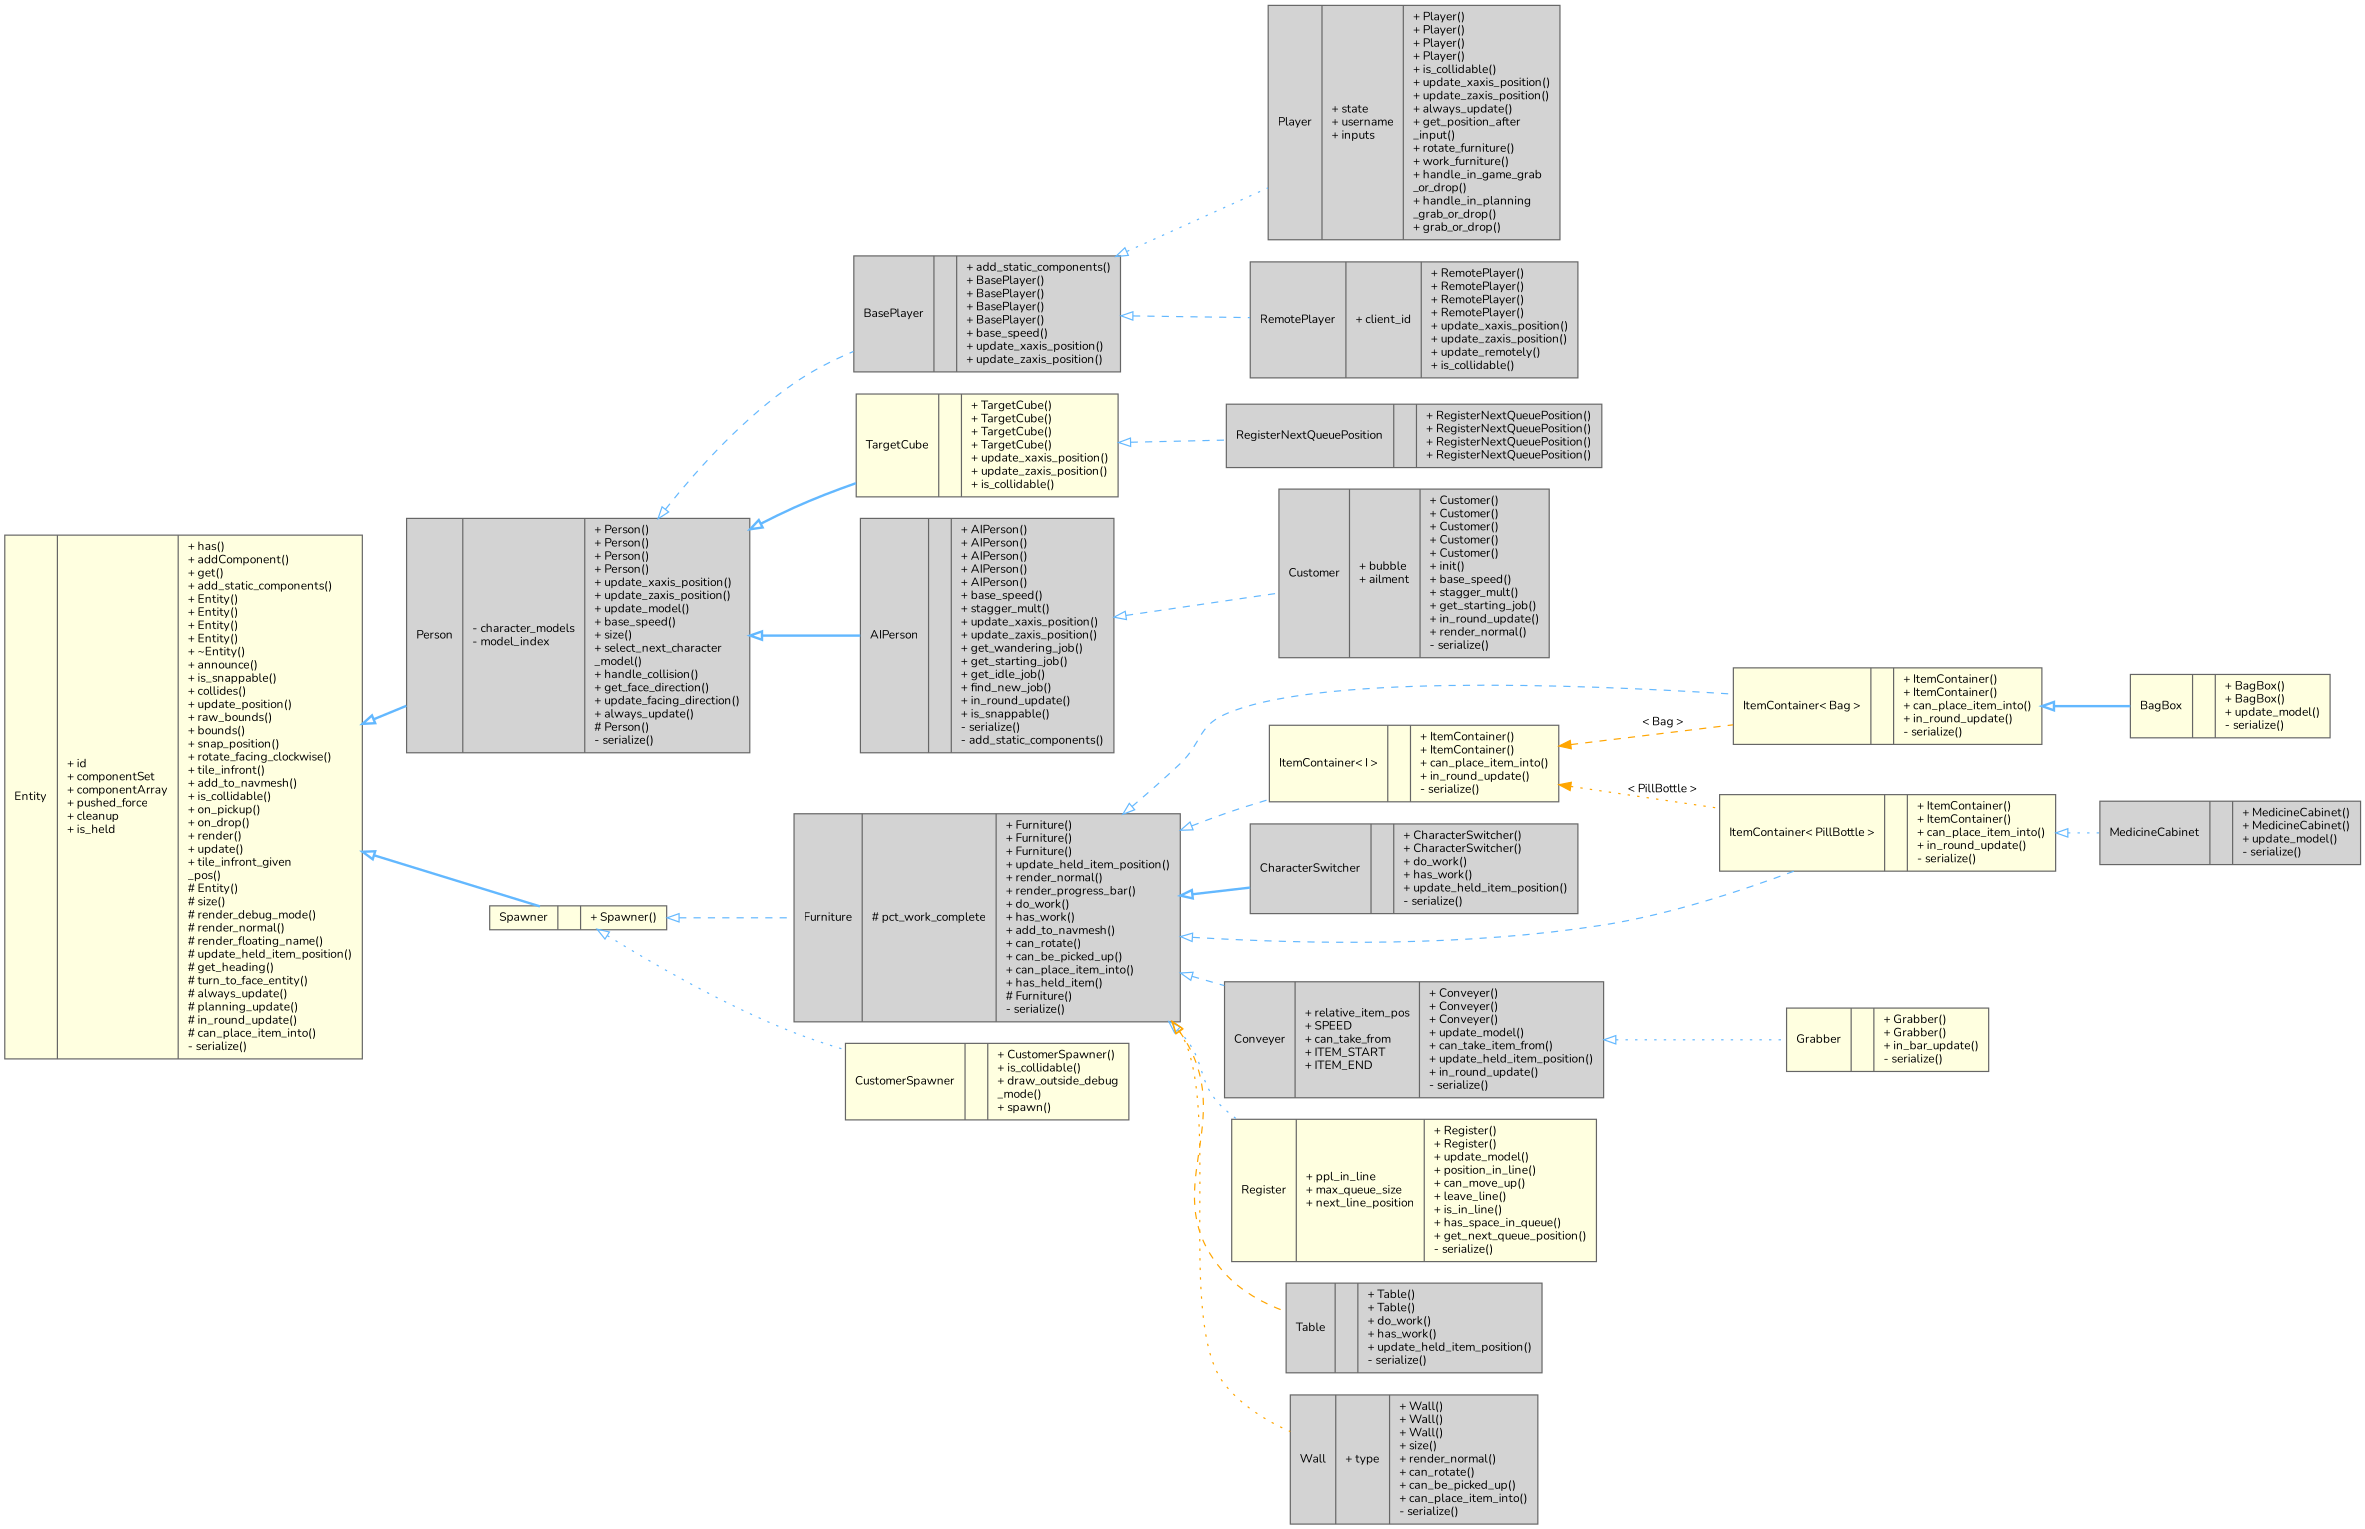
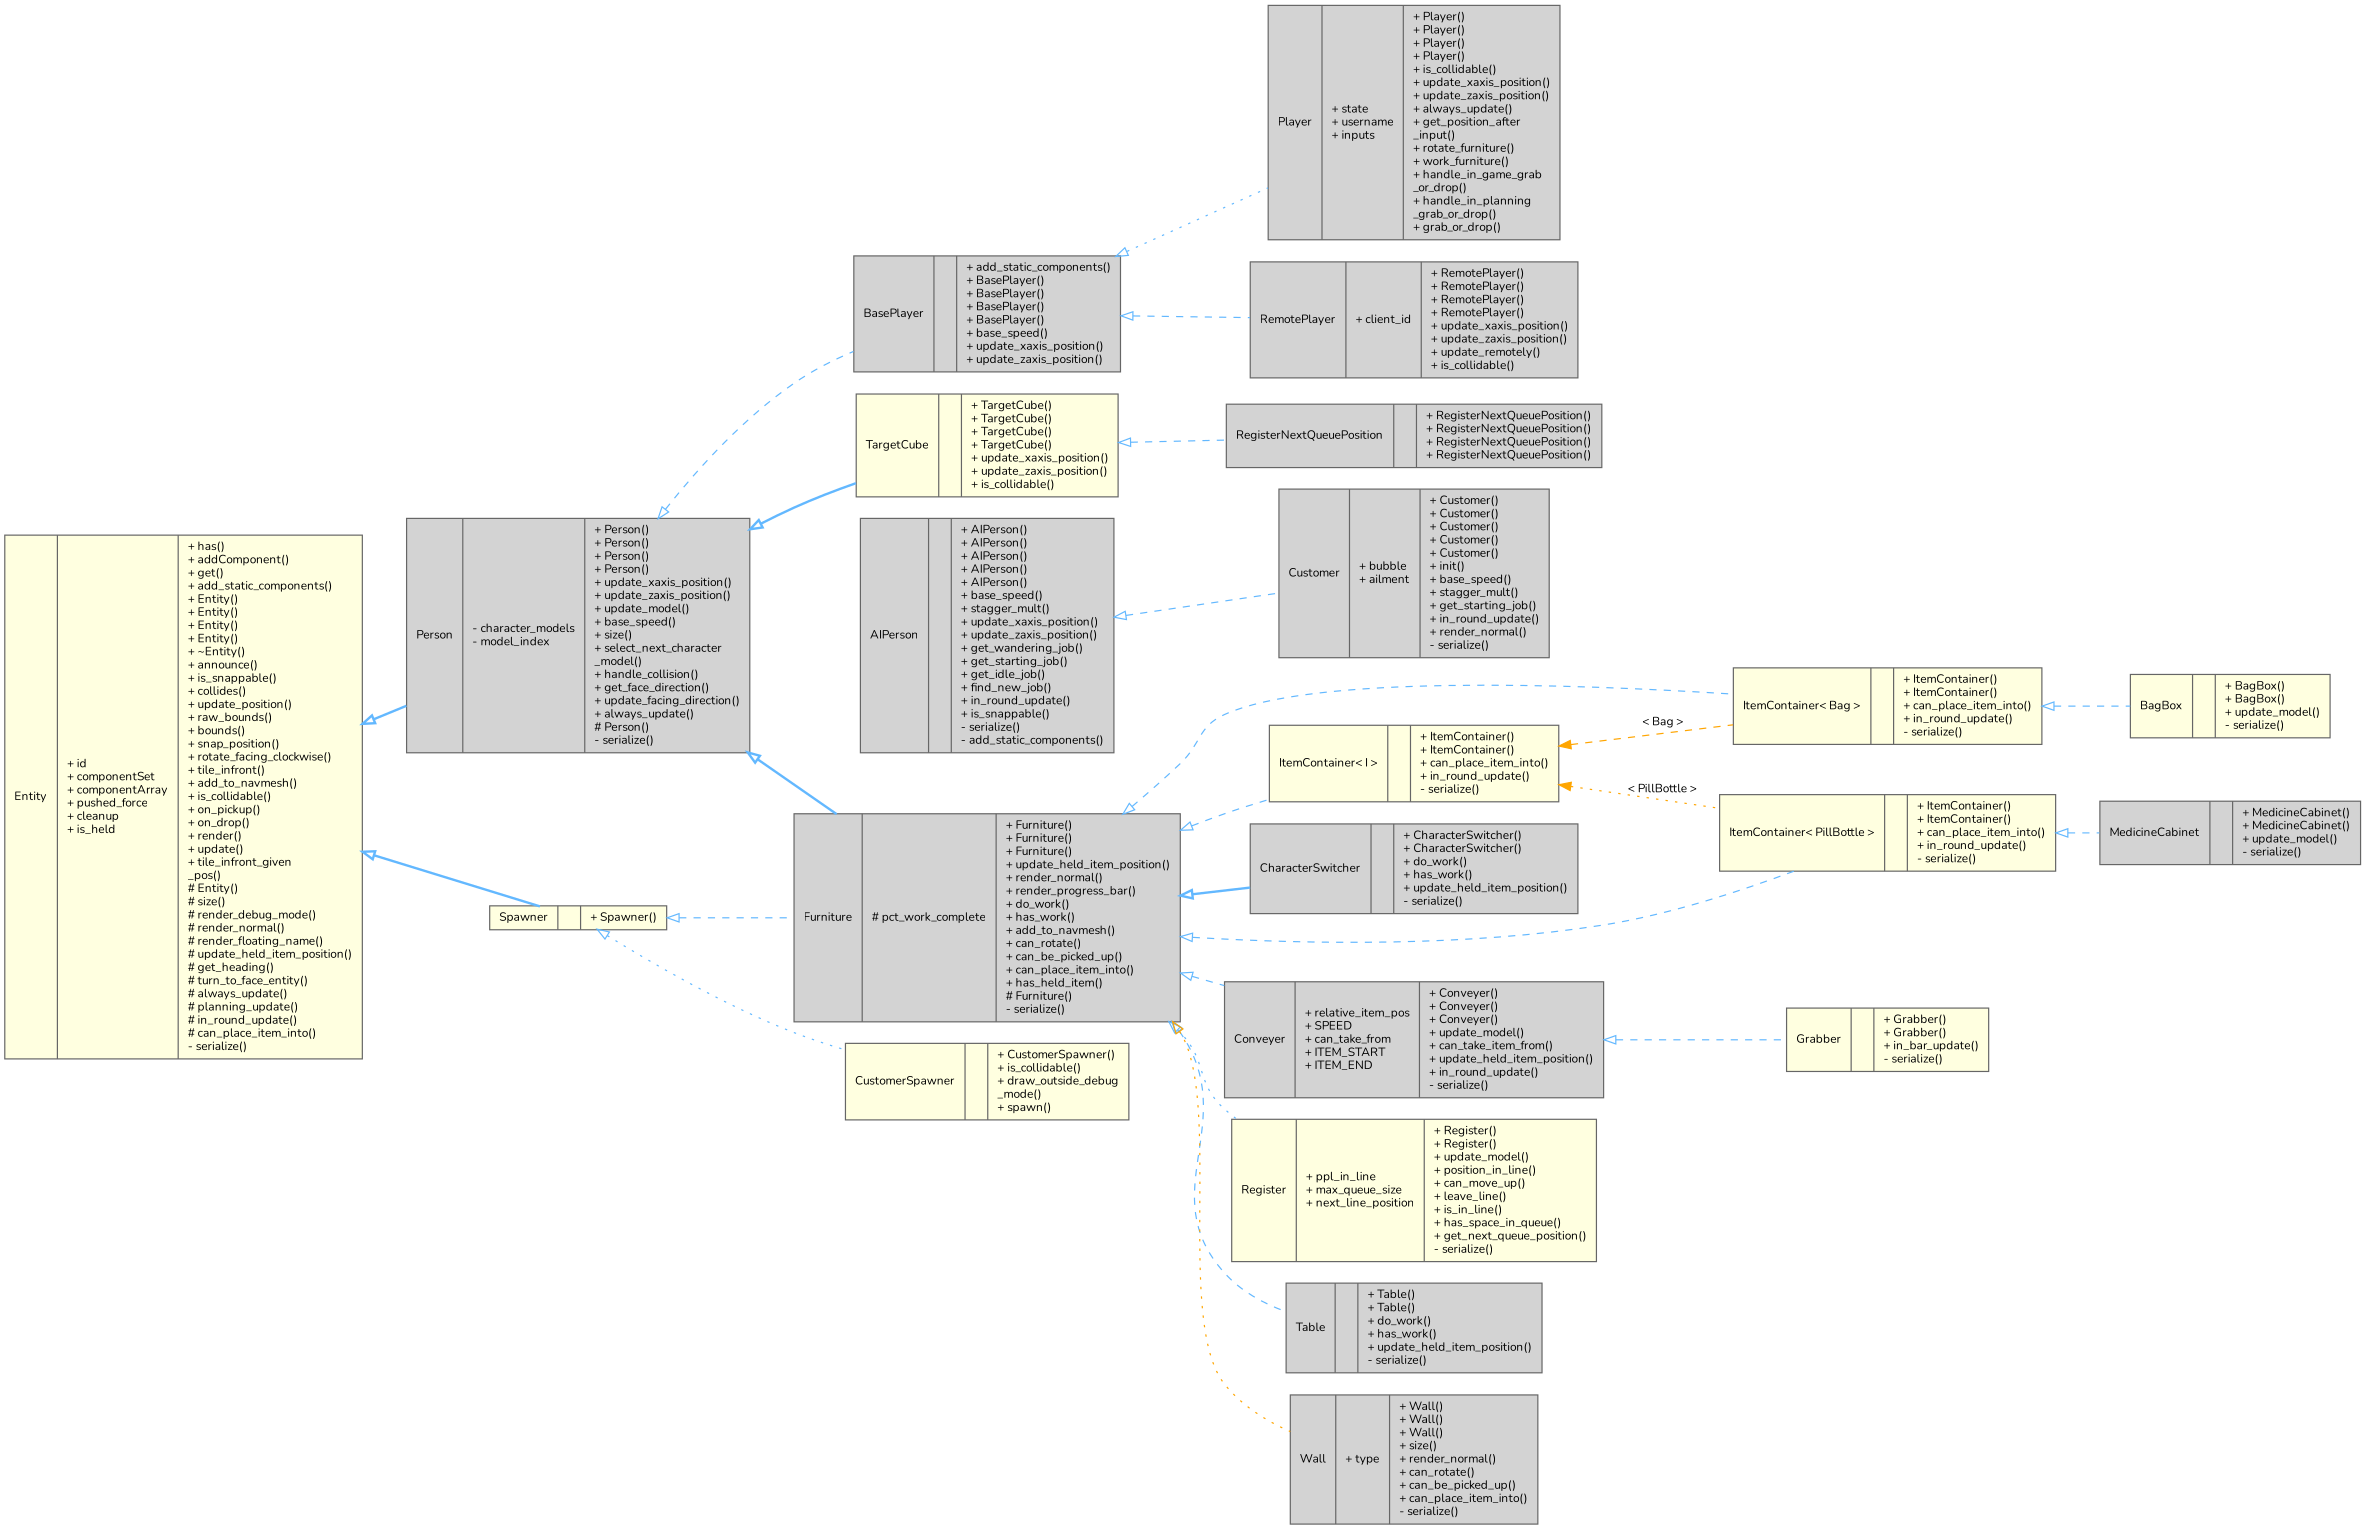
edge "AIPerson" -> "Person": now "Furniture" -> "Person"
edge "BagBox" -> "ItemContainer< Bag >": style bold -> dashed
edge "MedicineCabinet" -> "ItemContainer< PillBottle >": style dotted -> dashed
edge "Grabber" -> "Conveyer": style dotted -> dashed
edge "Table" -> "Furniture": color orange -> steelblue1
